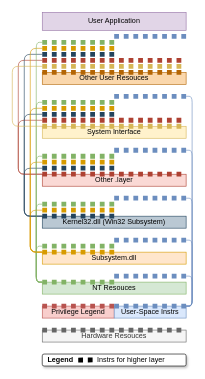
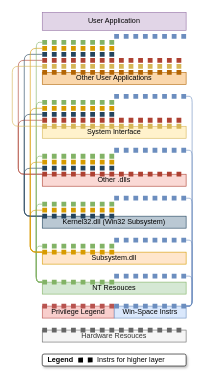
node "Other User Resouces": label "Other User Resouces" -> "Other User Applications"
node "Other .layer": label "Other .layer" -> "Other .dlls"
node "User-Space Instrs": label "User-Space Instrs" -> "Win-Space Instrs"
